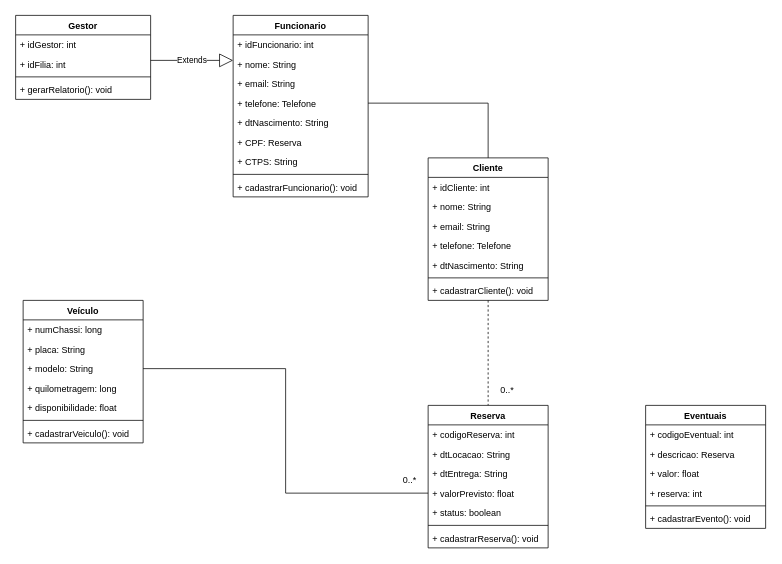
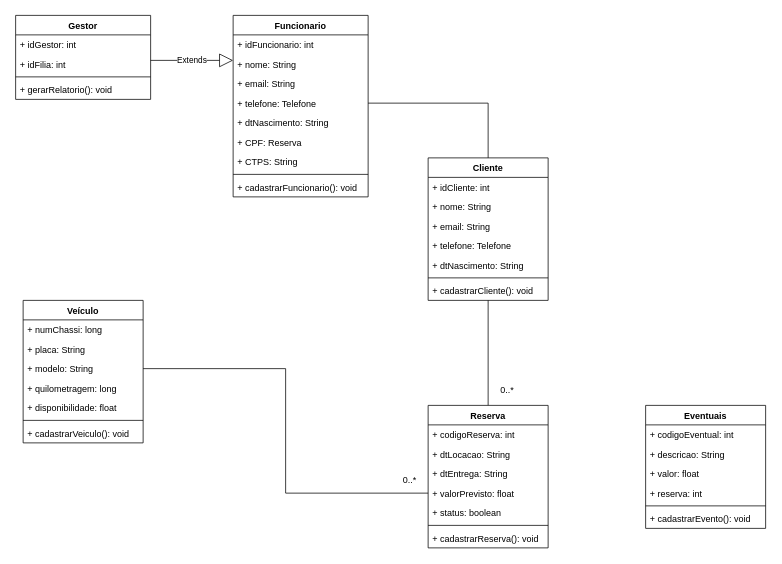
edge "Cliente" -- "Reserva": style dashed -> solid
node "+ descricao: Reserva": label "+ descricao: Reserva" -> "+ descricao: String"
